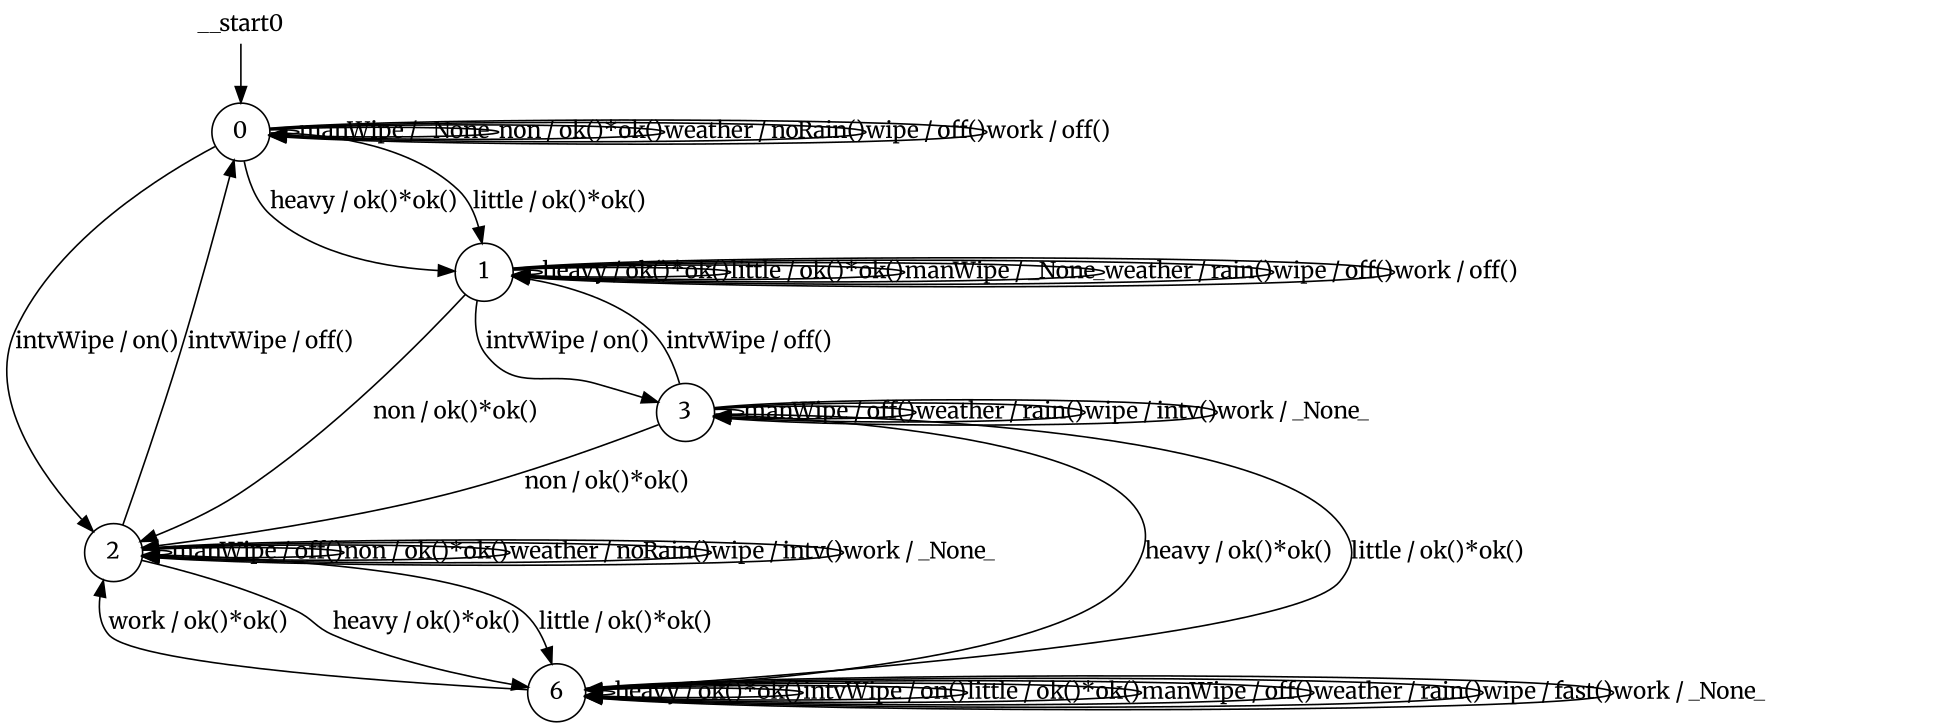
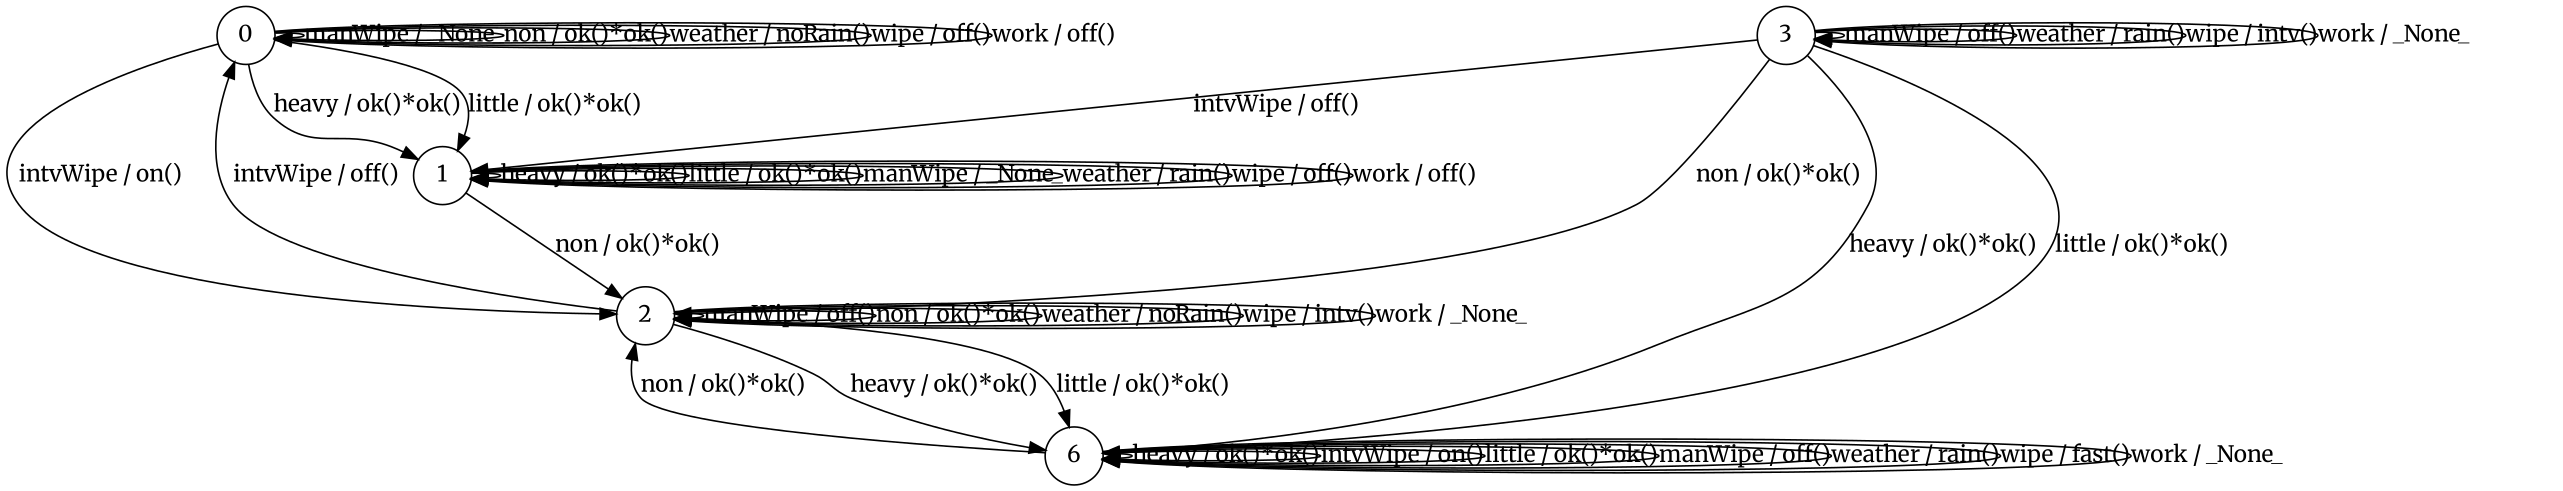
node "__start0": removed
edge "1" -> "3": removed, label "intvWipe / on()"
edge "6" -> "2": label "work / ok()*ok()" -> "non / ok()*ok()"
